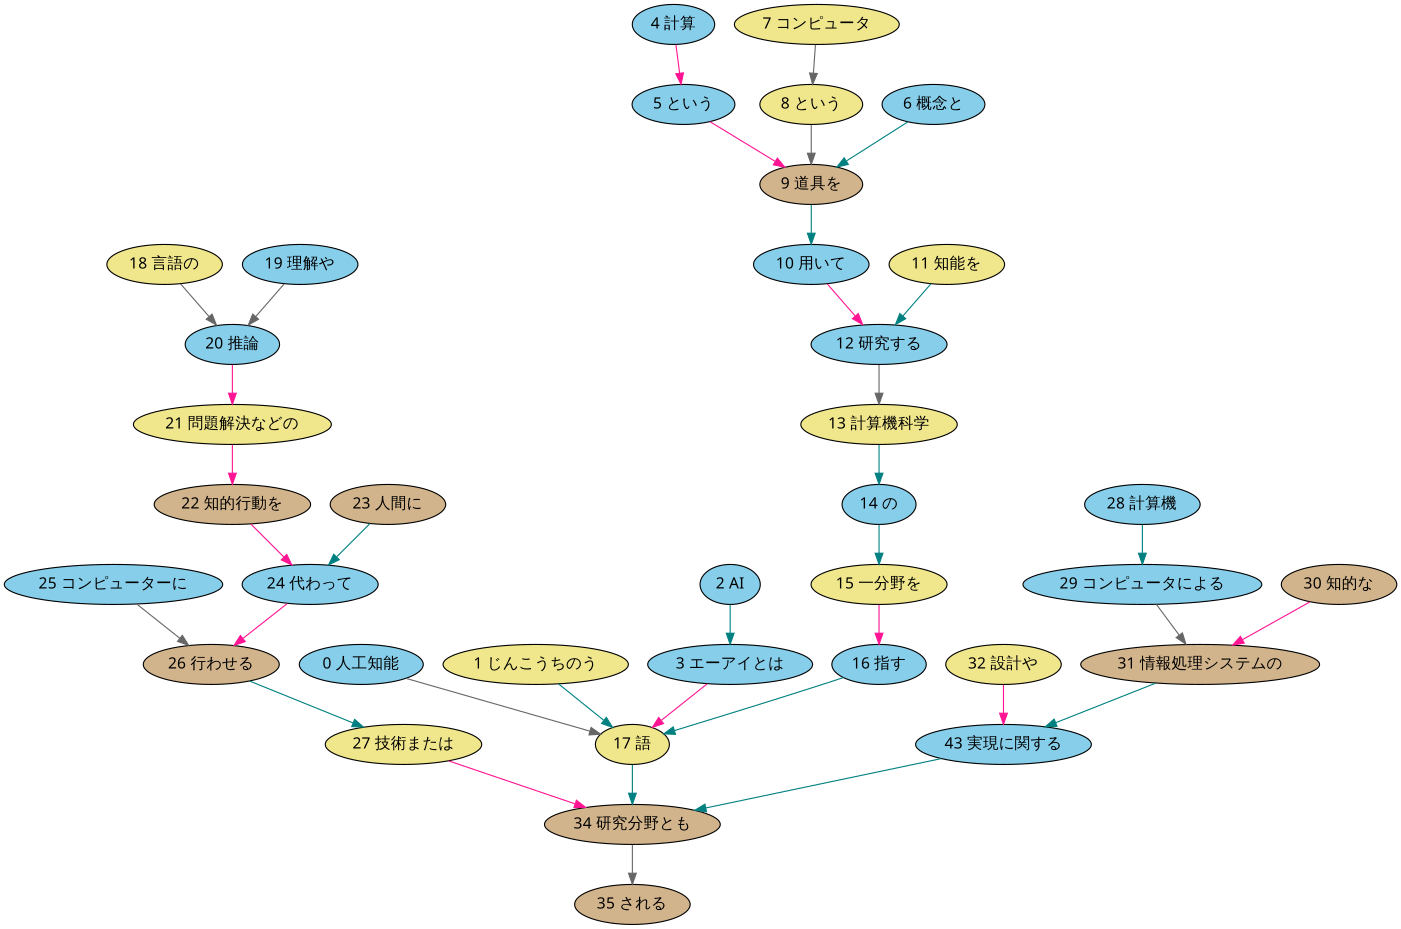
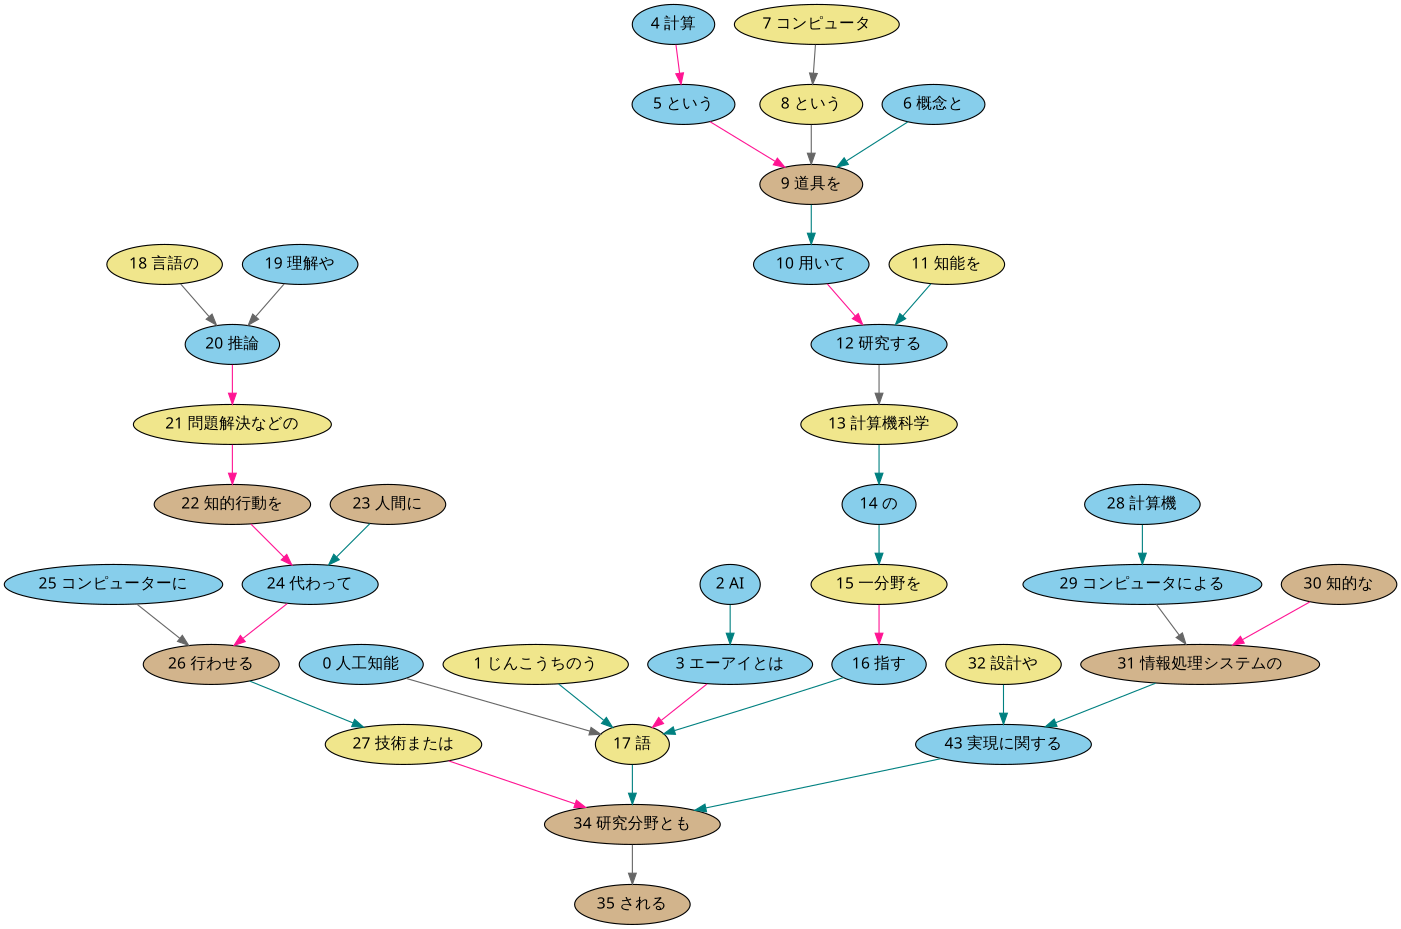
edge "32 設計や" -> "43 実現に関する": color deeppink -> teal
